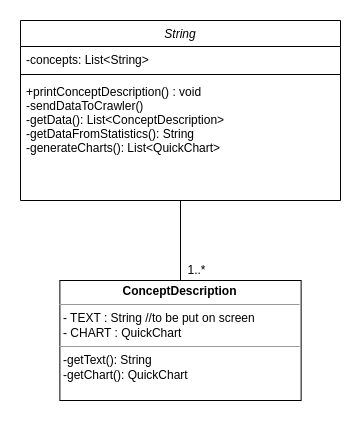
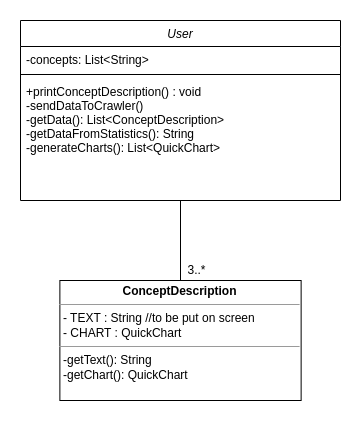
node "String": label "String" -> "User"
node "1..*": label "1..*" -> "3..*"
